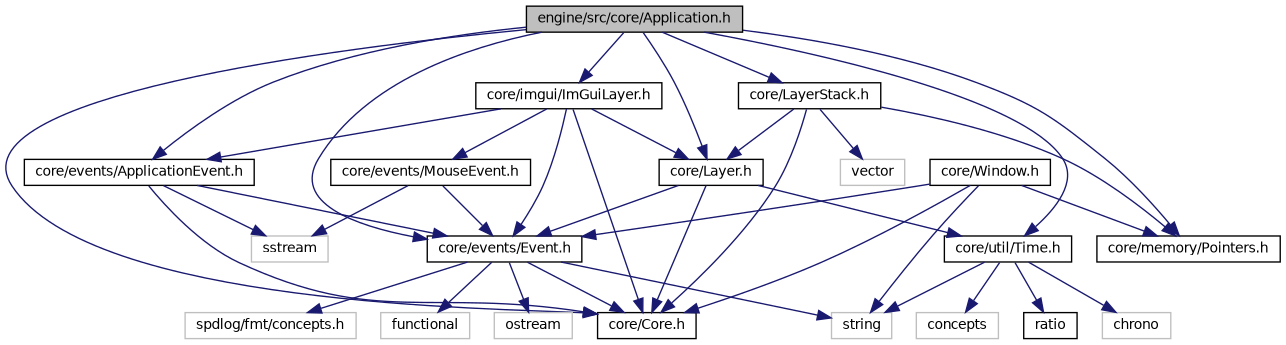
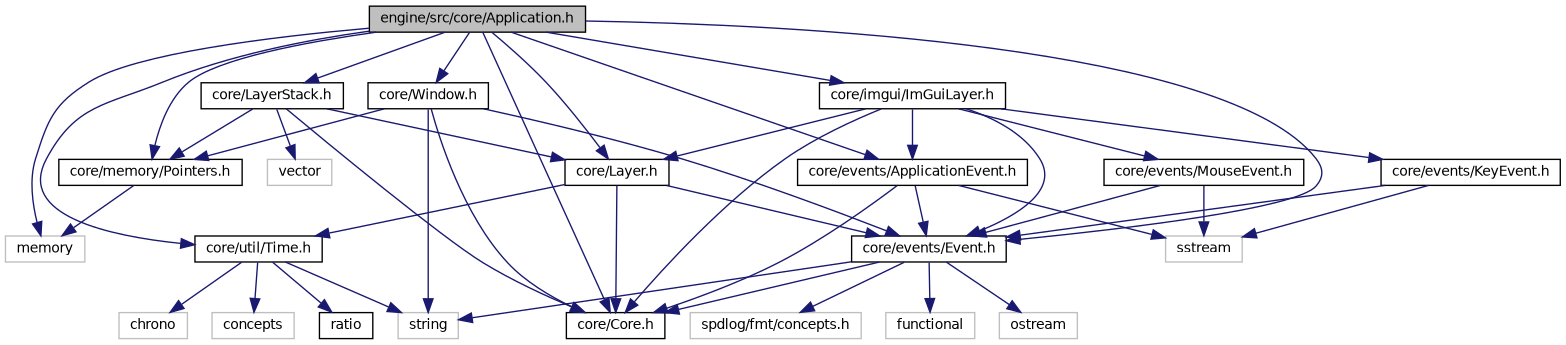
edge "engine/src/core/Application.h" -> "core/Window.h": added
node "core/events/KeyEvent.h": added
node "memory": added
